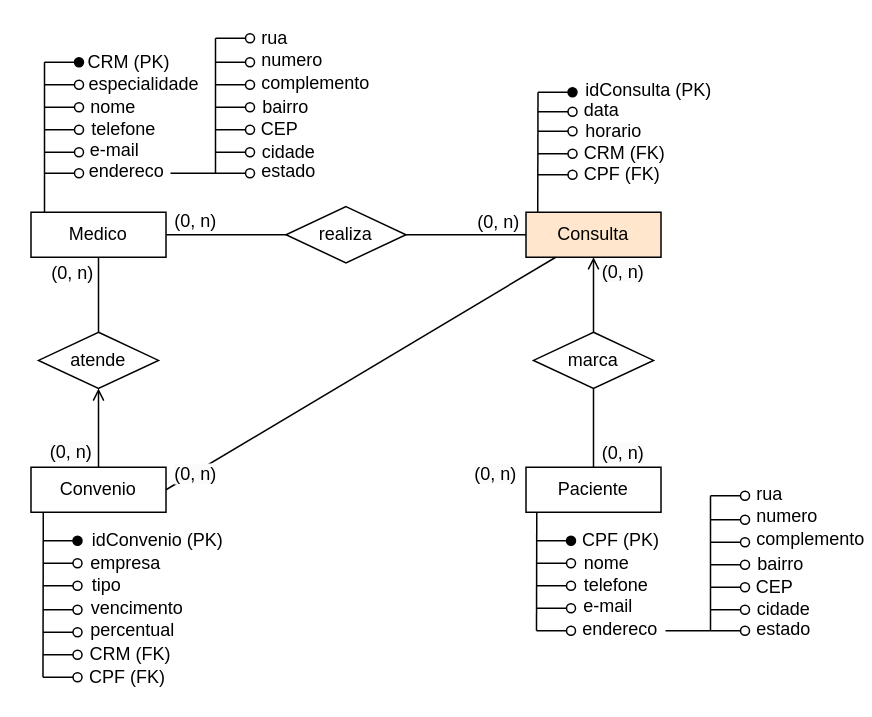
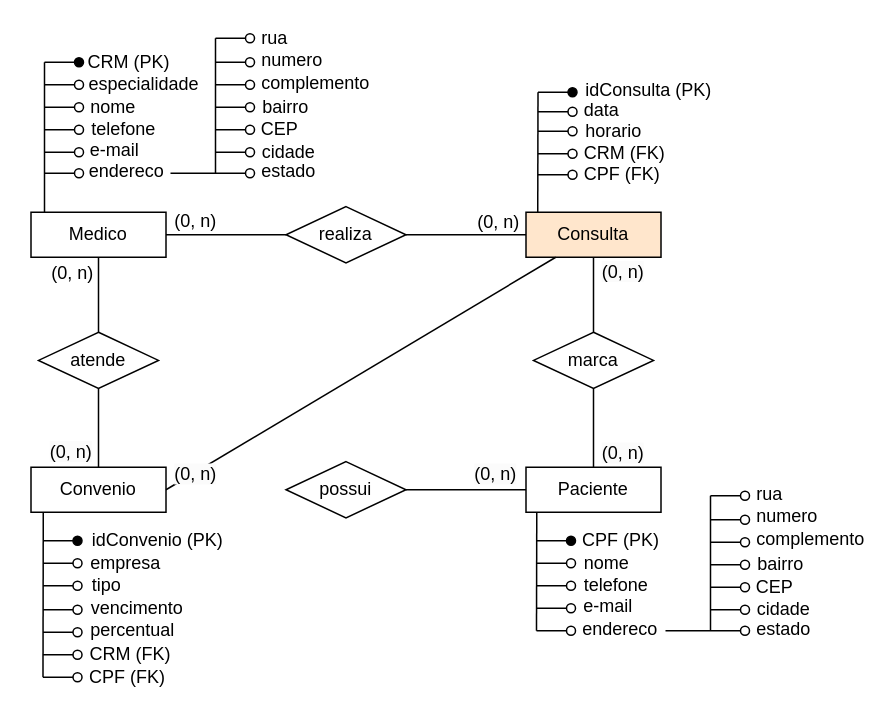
edge "marca" -> "Consulta": arrowhead open -> none
edge "Convenio" -> "atende": arrowhead open -> none
node "possui": added
edge "possui" -- "Paciente": added
